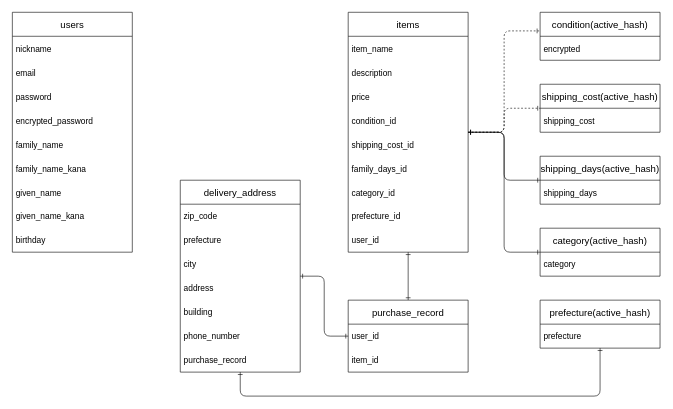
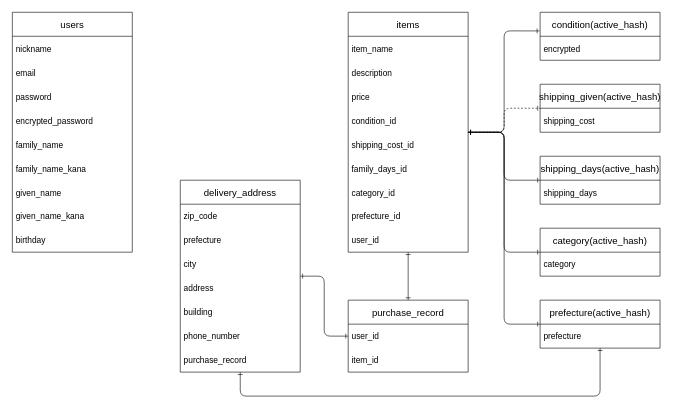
edge "condition(active_hash)" -- "items": style dashed -> solid
node "shipping_cost(active_hash)": label "shipping_cost(active_hash)" -> "shipping_given(active_hash)"
edge "items" -- "prefecture(active_hash)": added
